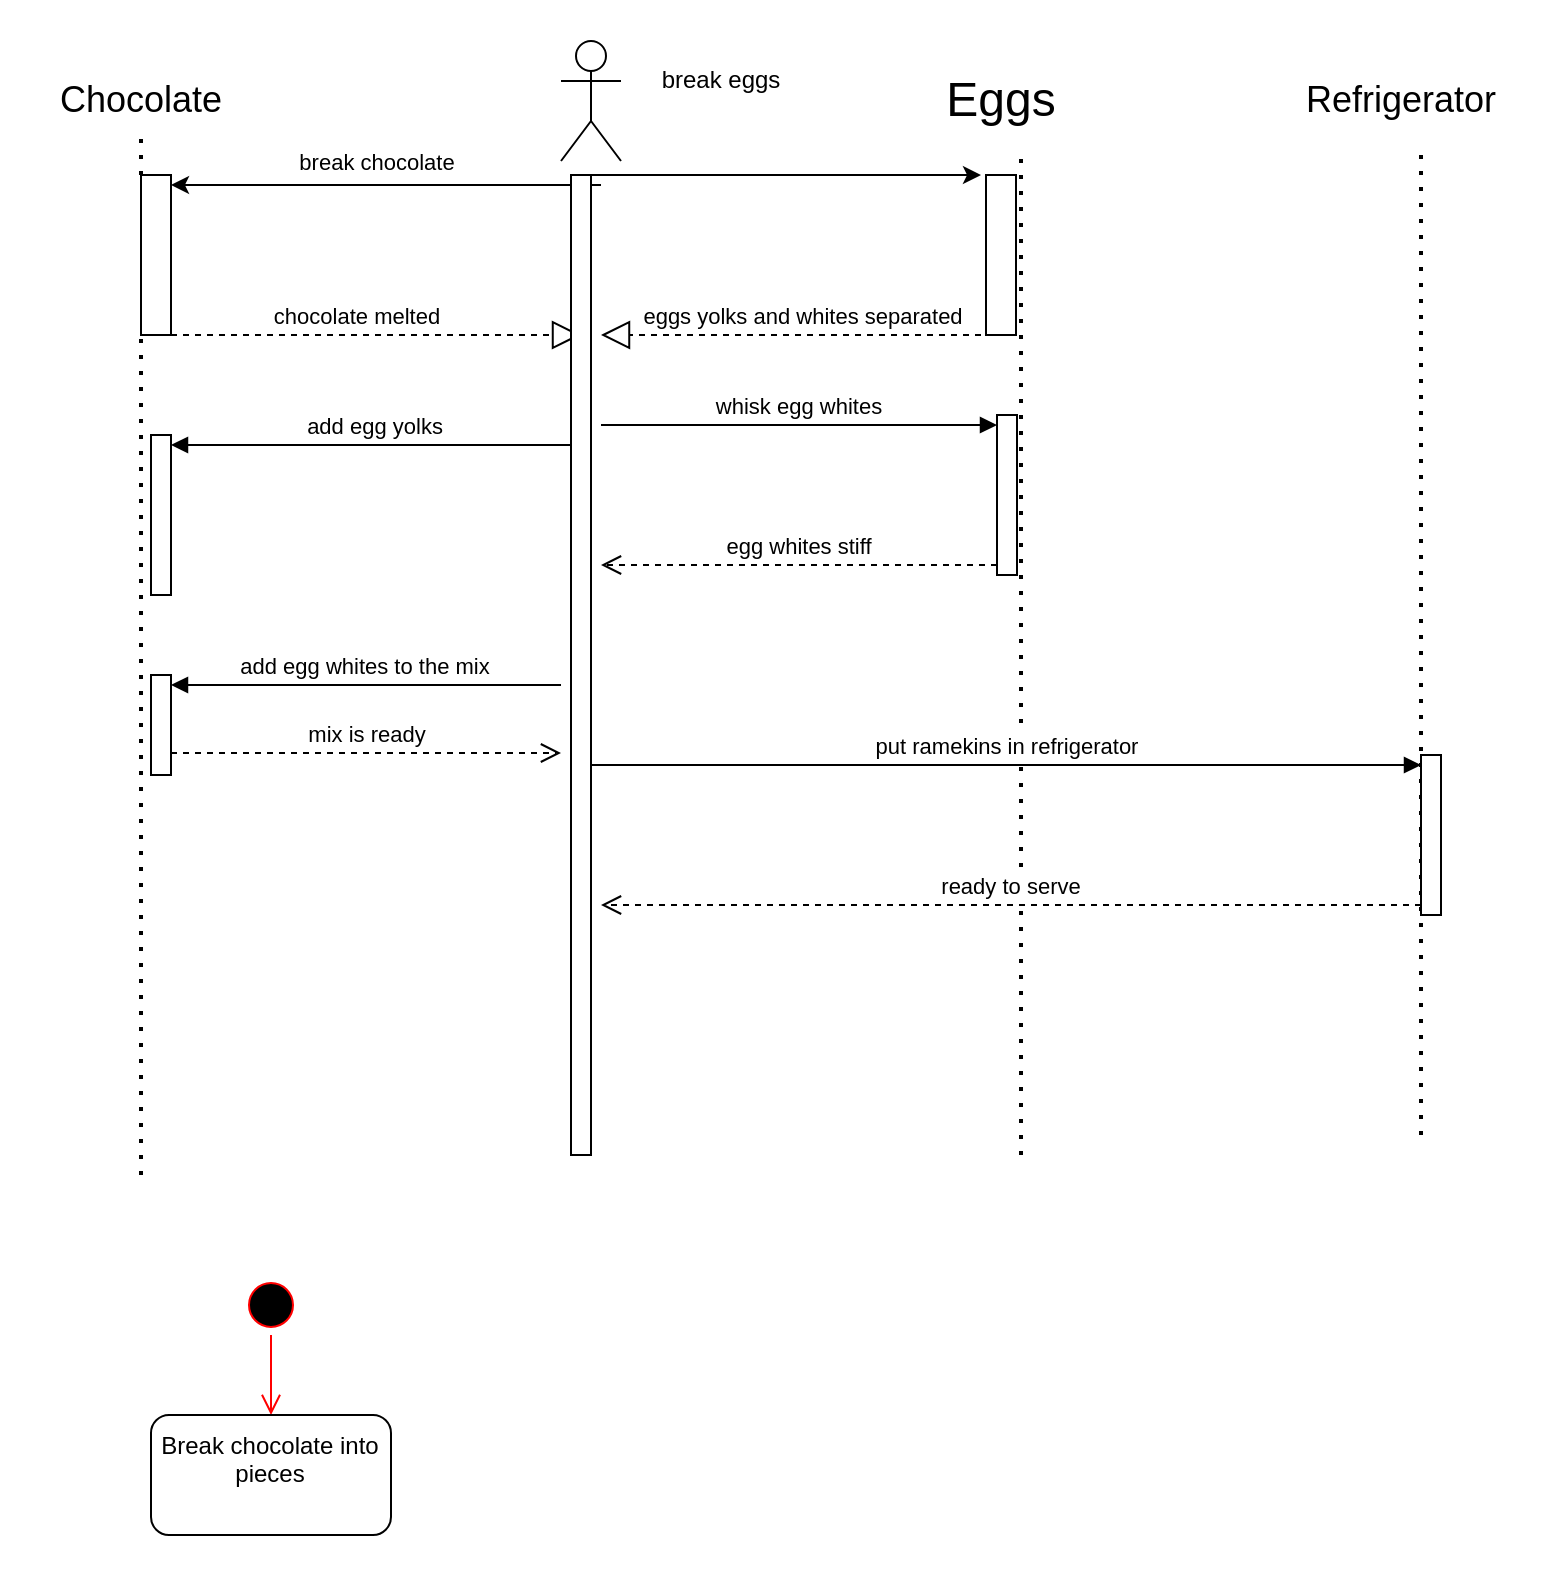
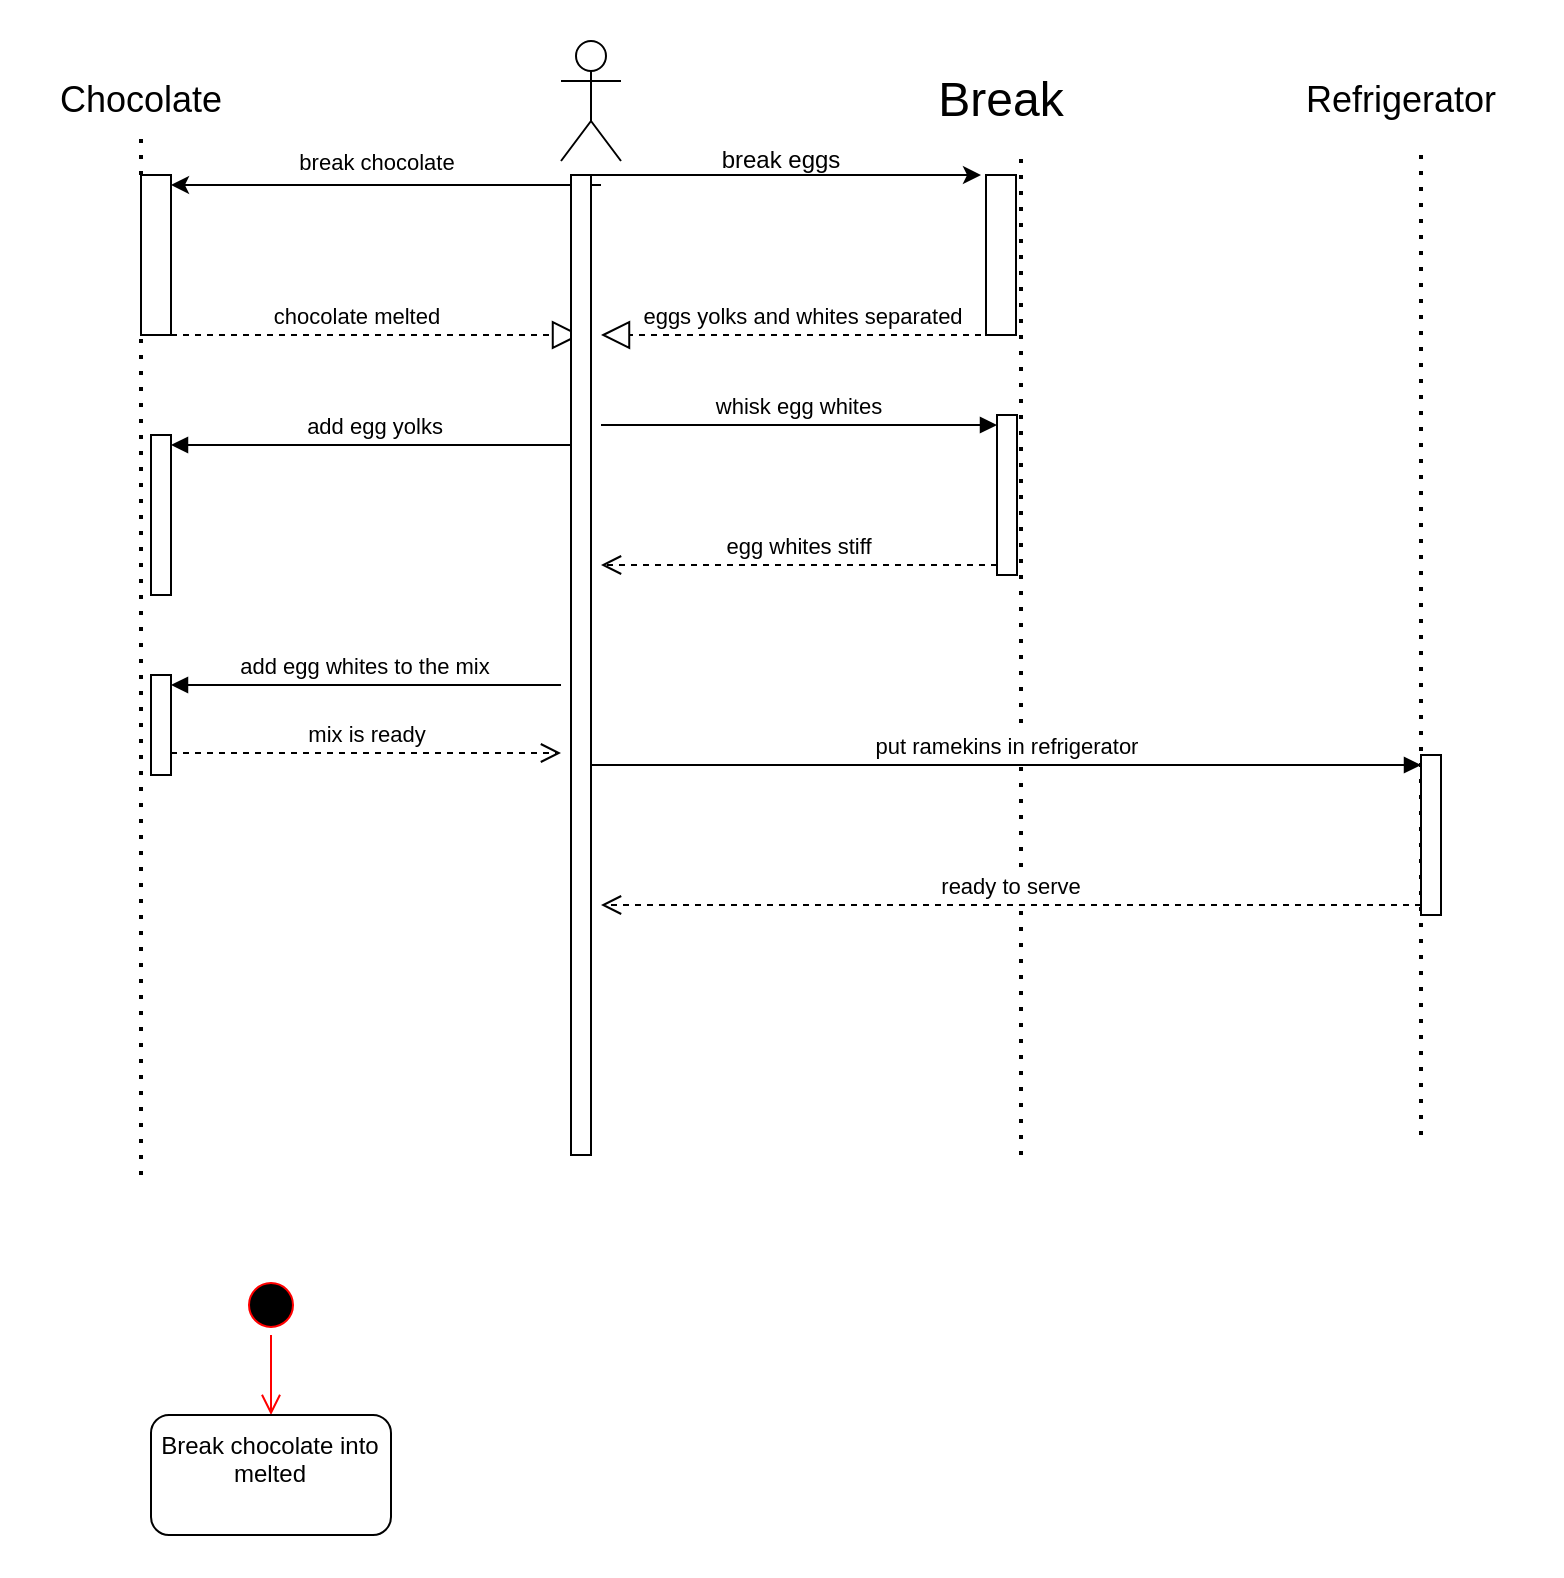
node "break eggs": moved (721, 81) -> (781, 161)
node "Eggs": label "Eggs" -> "Break"
node "Break chocolate into pieces": label "Break chocolate into pieces" -> "Break chocolate into melted"
